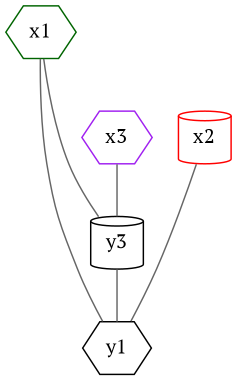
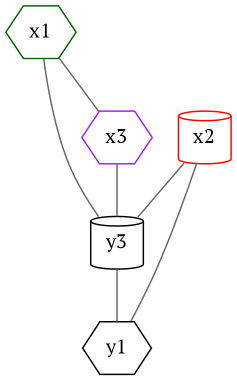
edge "x2" -- "y3": added
edge "x1" -- "y1": now "x1" -- "x3"
